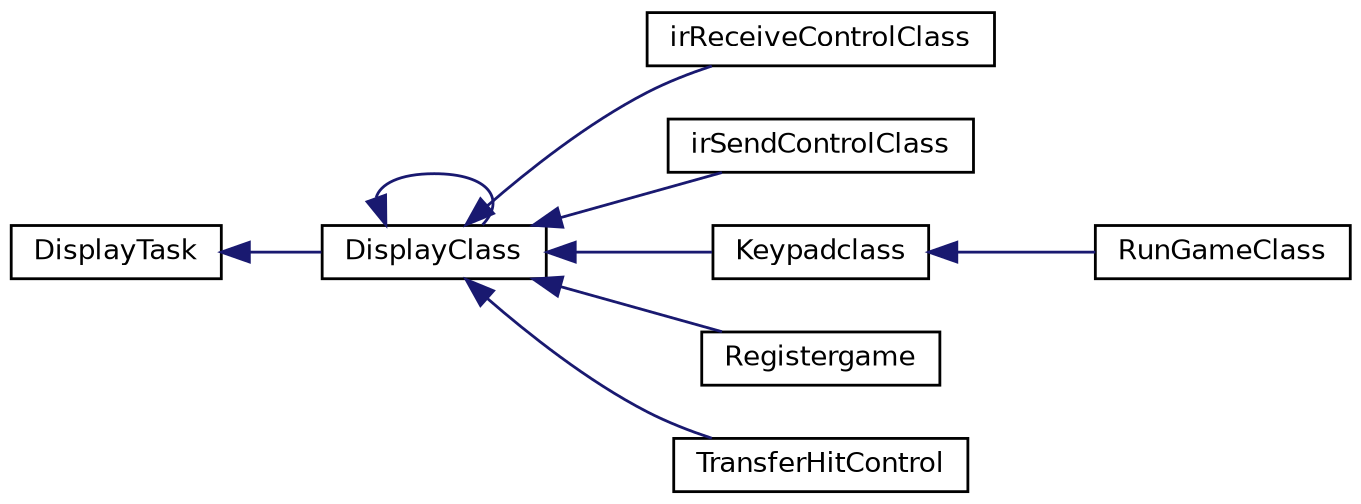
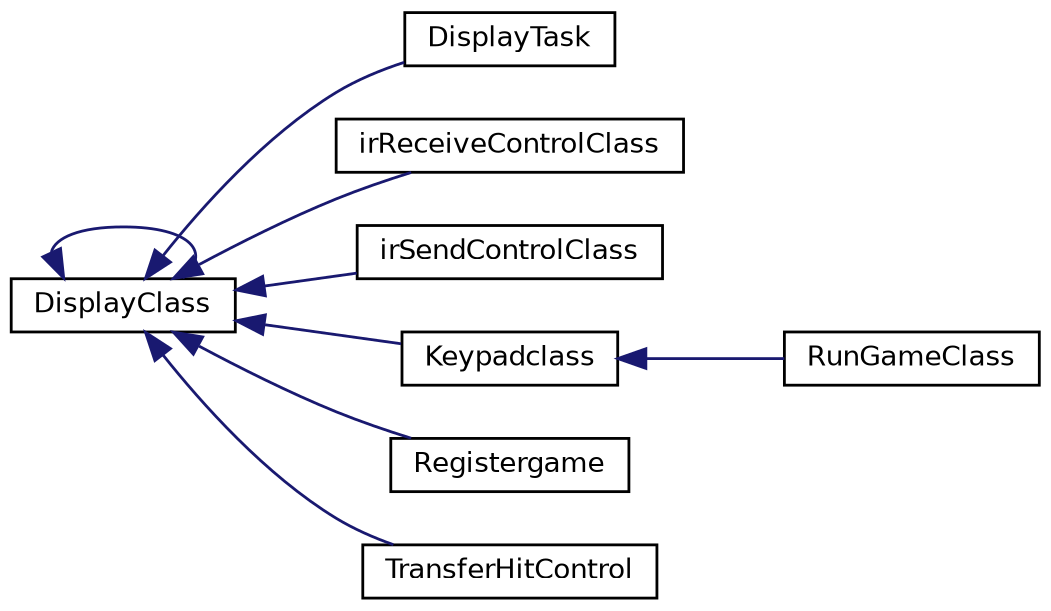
edge "DisplayClass" -> "DisplayTask": reversed
